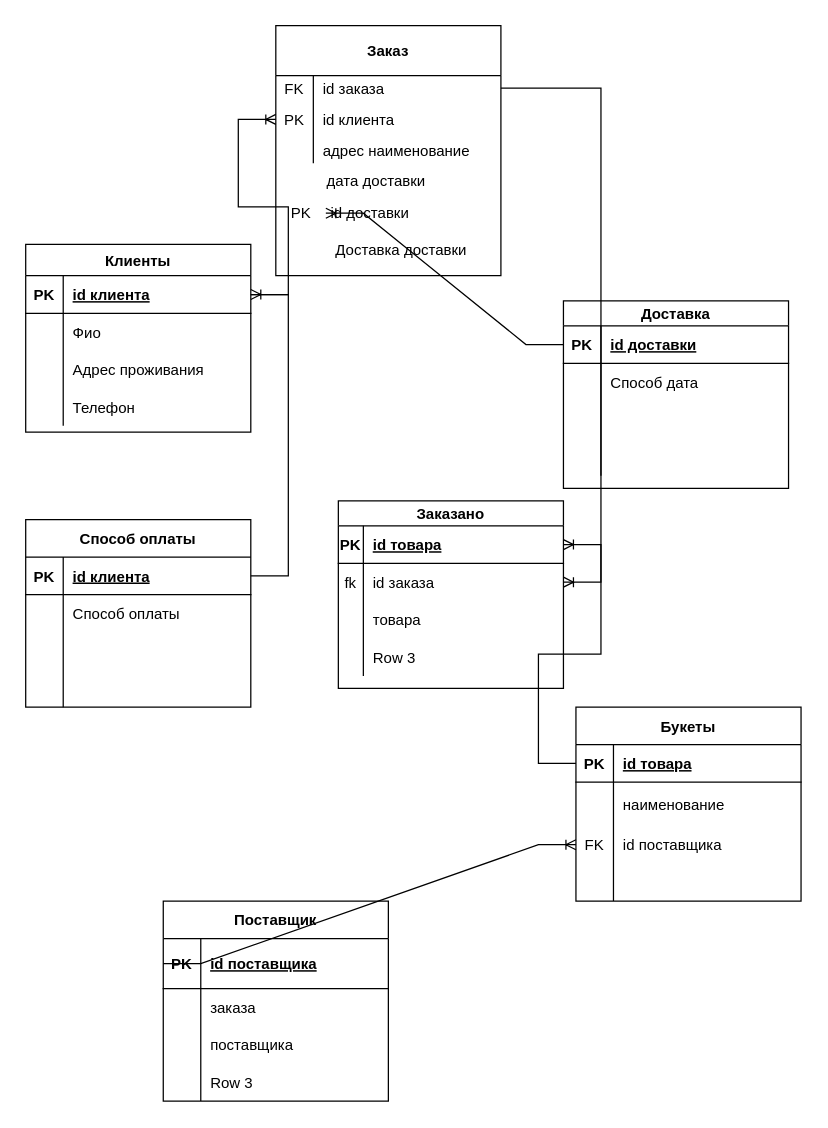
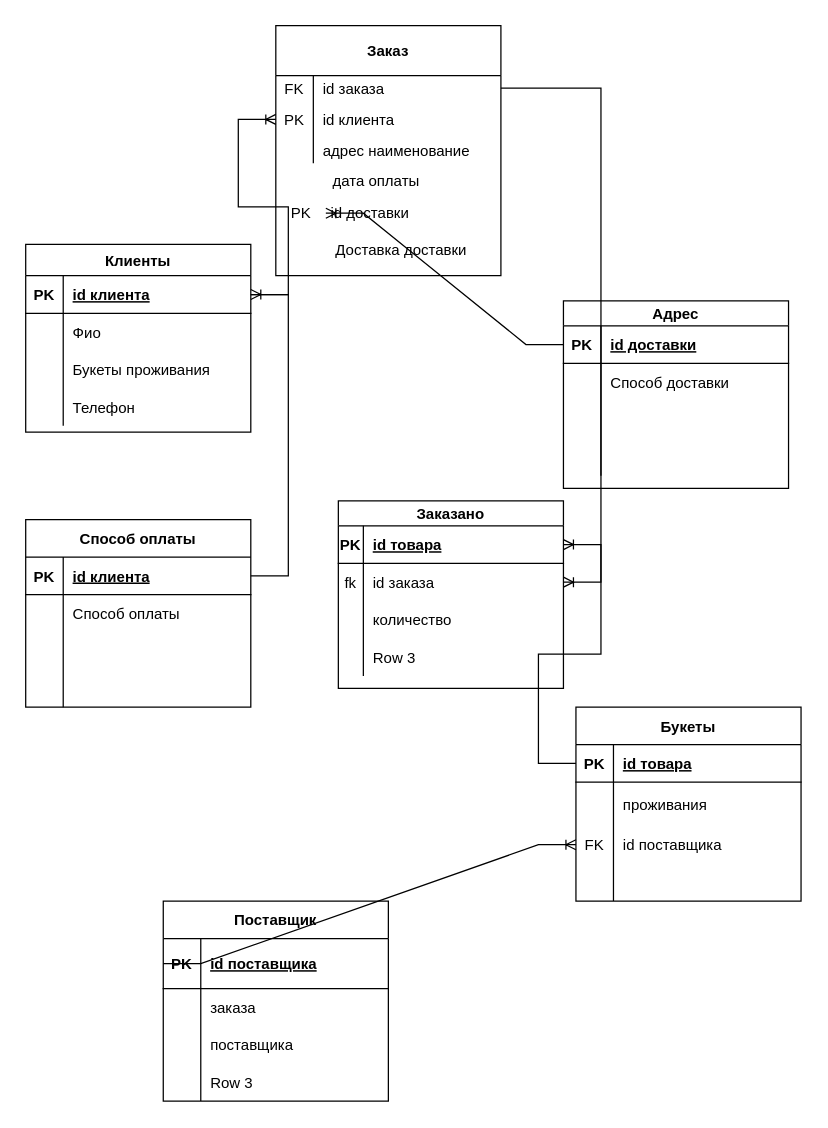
node "дата доставки": label "дата доставки" -> "дата оплаты"
node "Доставка": label "Доставка" -> "Адрес"
node "Адрес проживания": label "Адрес проживания" -> "Букеты проживания"
node "Способ дата": label "Способ дата" -> "Способ доставки"
node "товара": label "товара" -> "количество"
node "наименование": label "наименование" -> "проживания"
